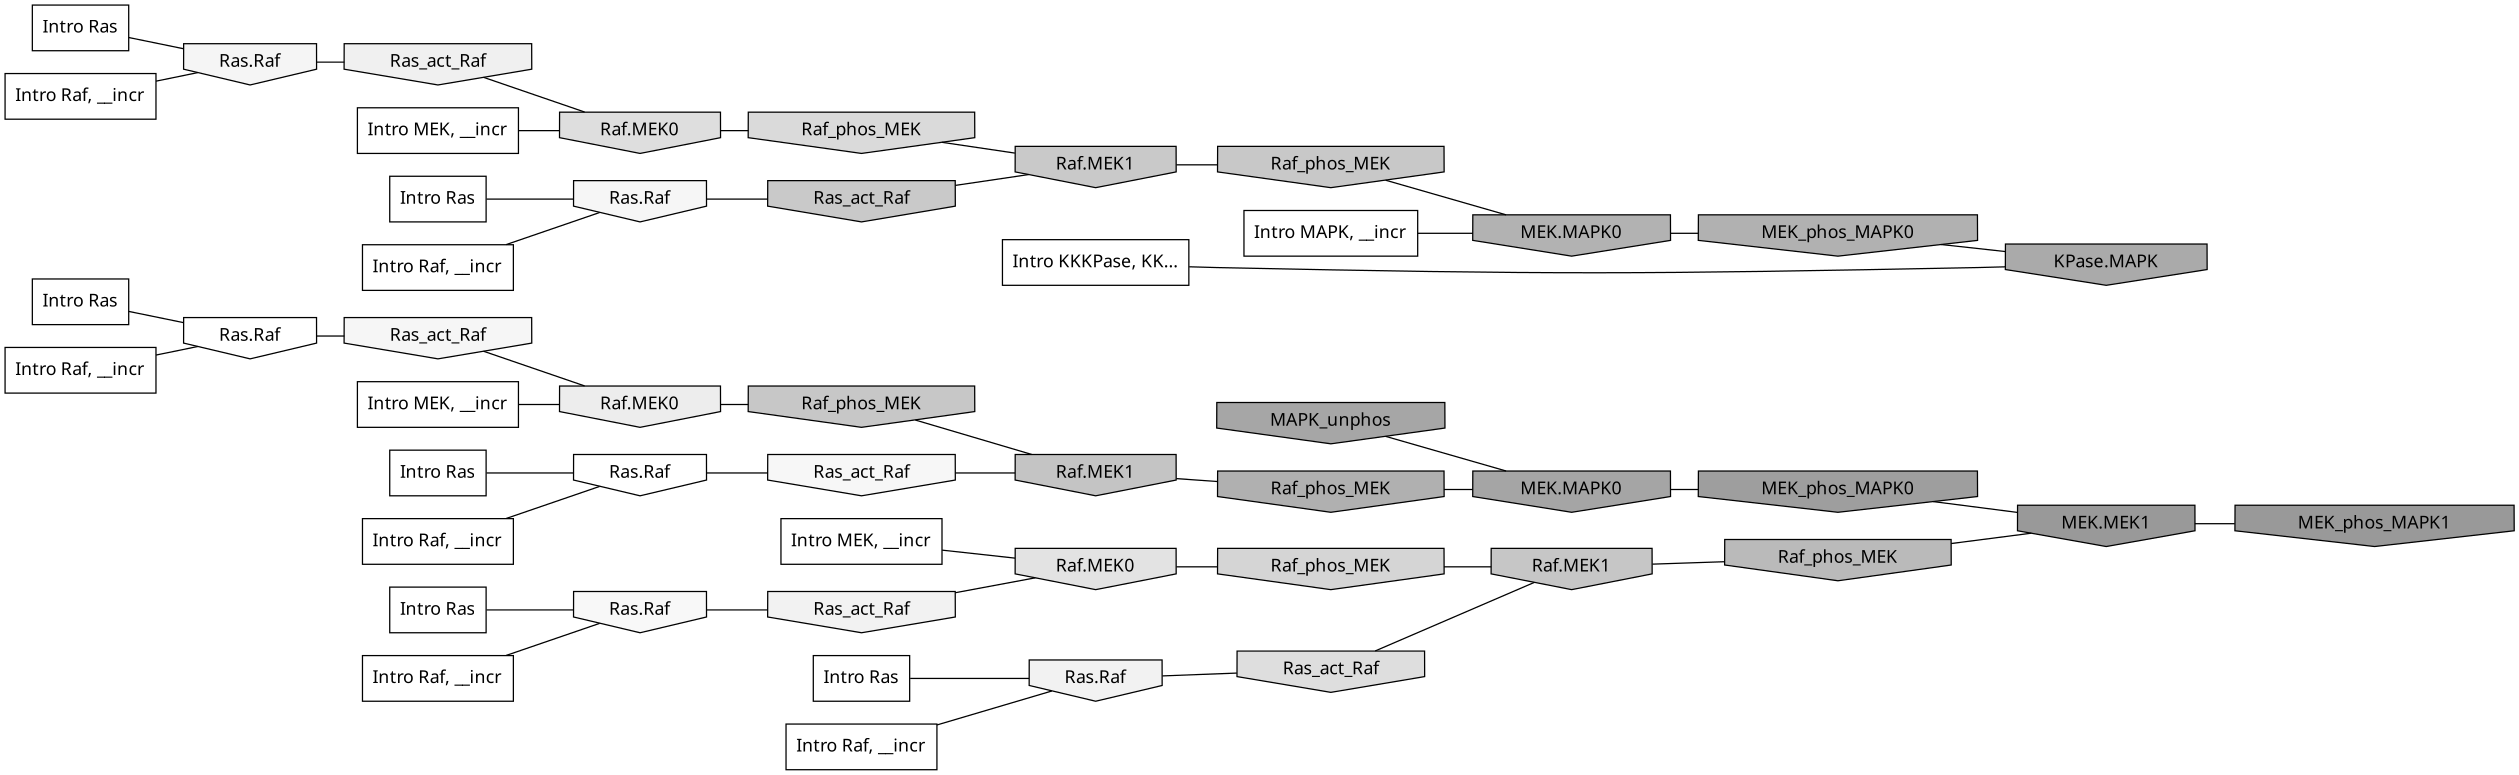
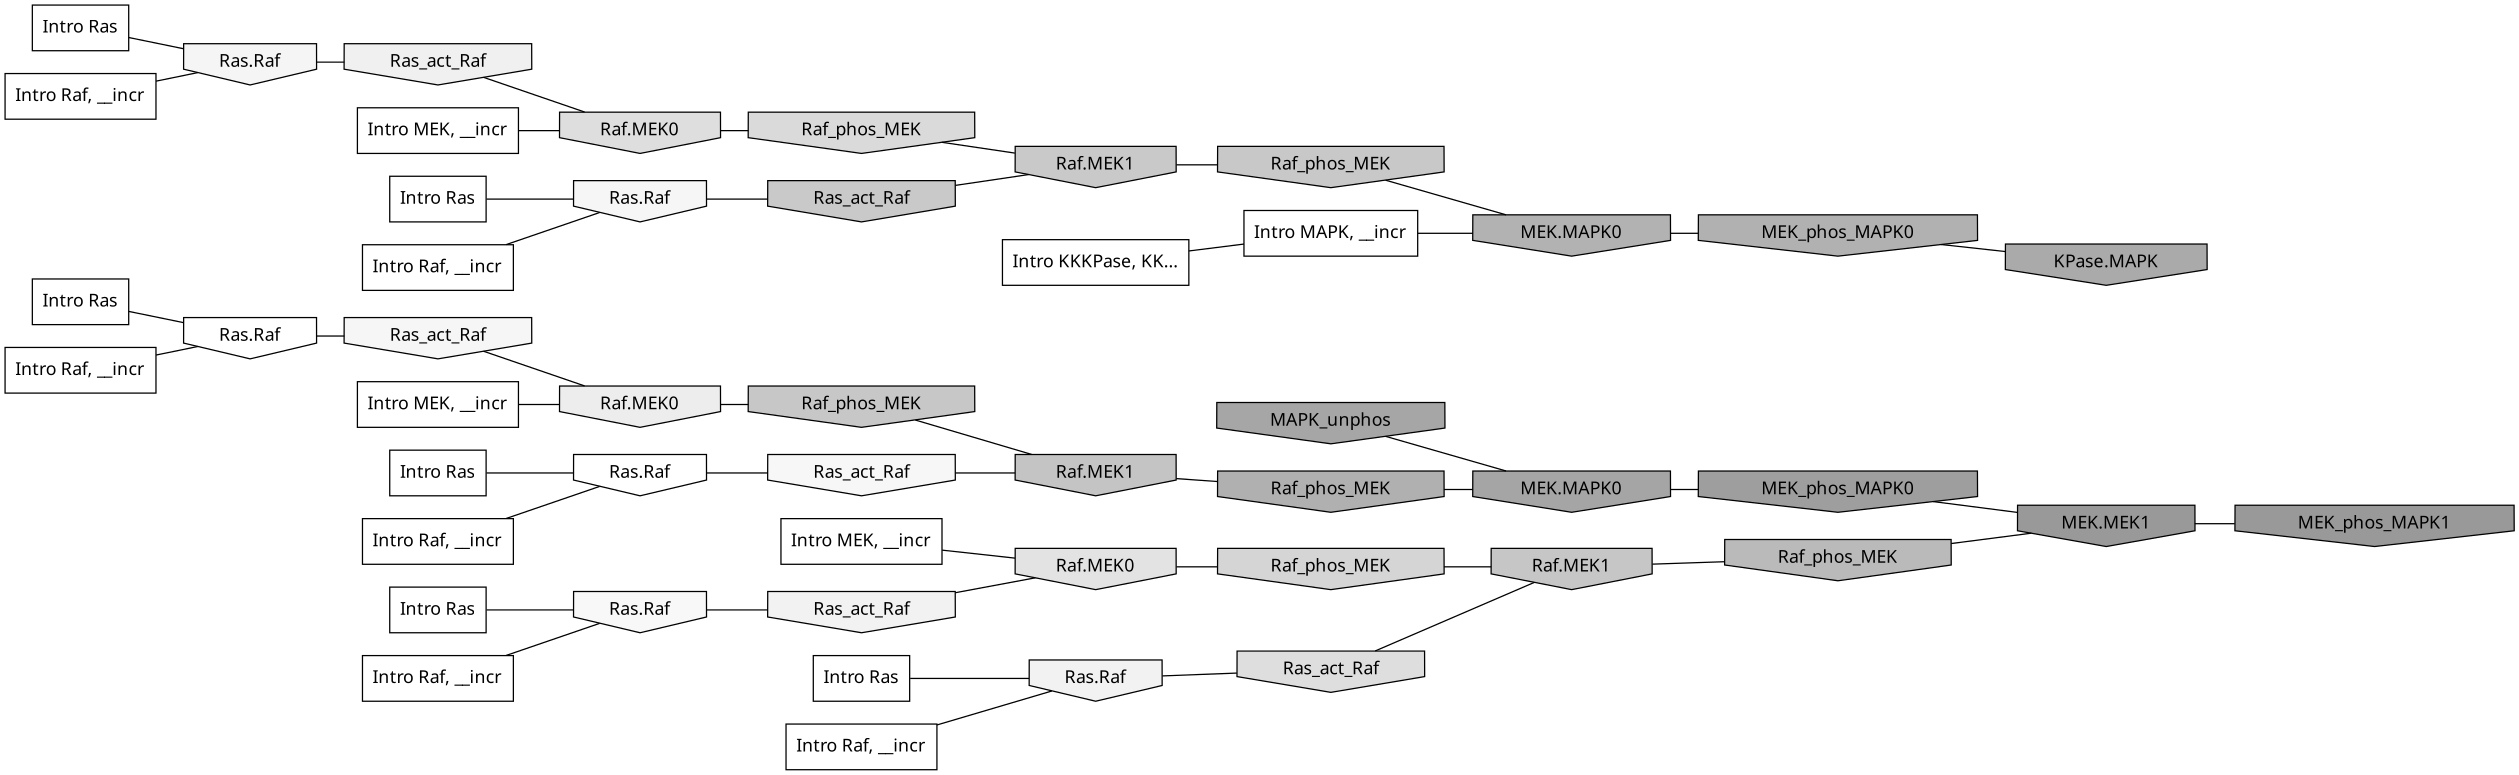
edge "Intro KKKPase, KK..." -- "KPase.MAPK": now "Intro KKKPase, KK..." -- "Intro MAPK, __incr"
